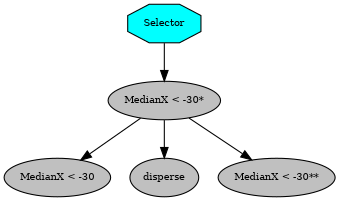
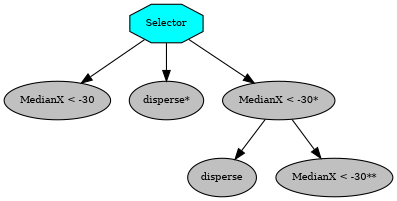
node "disperse*": added
edge "MedianX < -30*" -> "MedianX < -30": now "Selector" -> "MedianX < -30"
